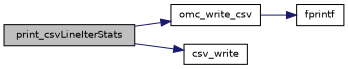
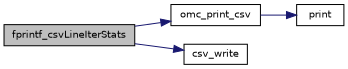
node "omc_write_csv": label "omc_write_csv" -> "omc_print_csv"
node "fprintf": label "fprintf" -> "print"
node "print_csvLineIterStats": label "print_csvLineIterStats" -> "fprintf_csvLineIterStats"
